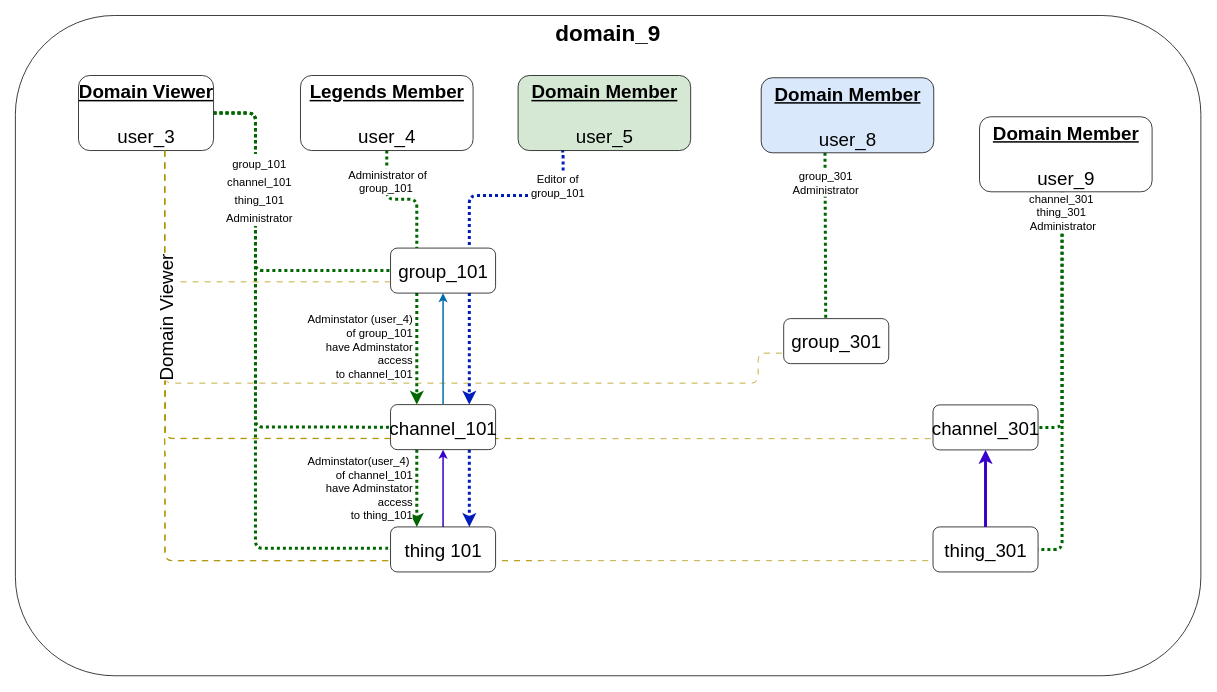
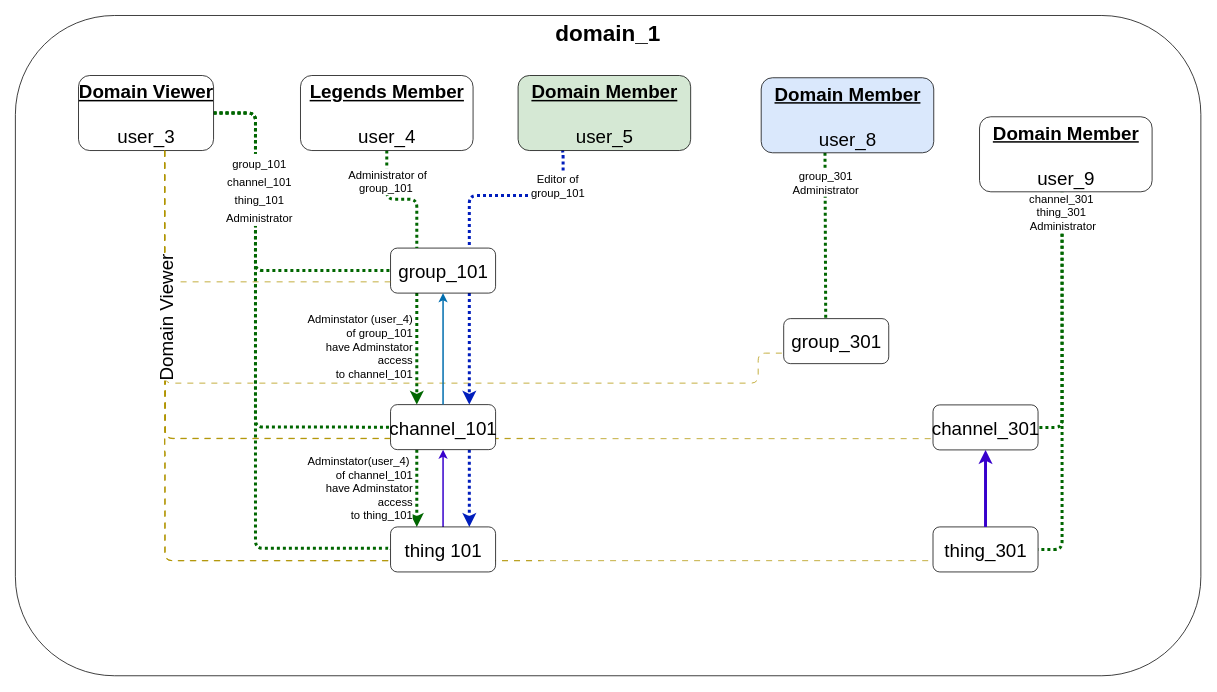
node "domain_9": label "domain_9" -> "domain_1"
